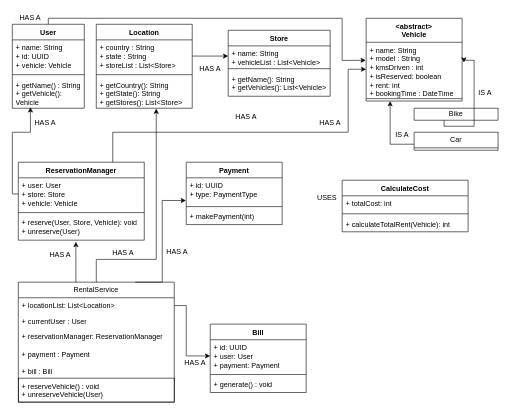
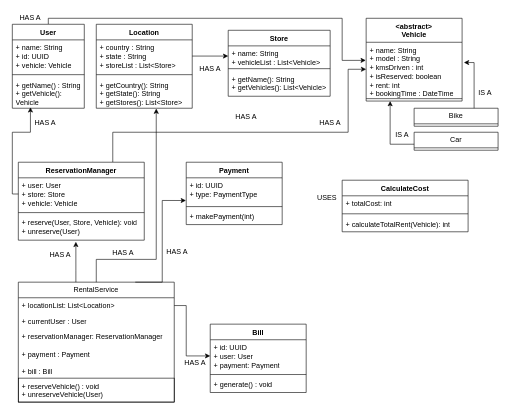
node "Bike": size 84x12 -> 84x18
